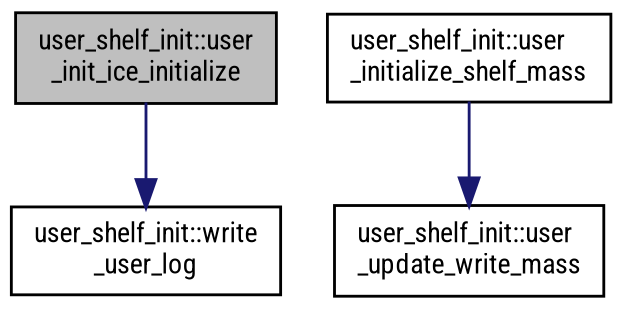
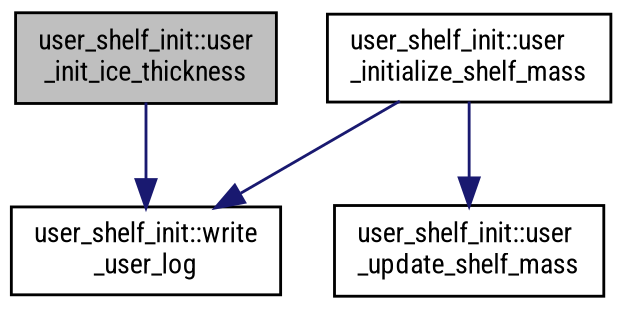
node "user_shelf_init::user _init_ice_initialize": label "user_shelf_init::user _init_ice_initialize" -> "user_shelf_init::user _init_ice_thickness"
edge "user_shelf_init::user _initialize_shelf_mass" -> "user_shelf_init::write _user_log": added
node "user_shelf_init::user _update_write_mass": label "user_shelf_init::user _update_write_mass" -> "user_shelf_init::user _update_shelf_mass"
